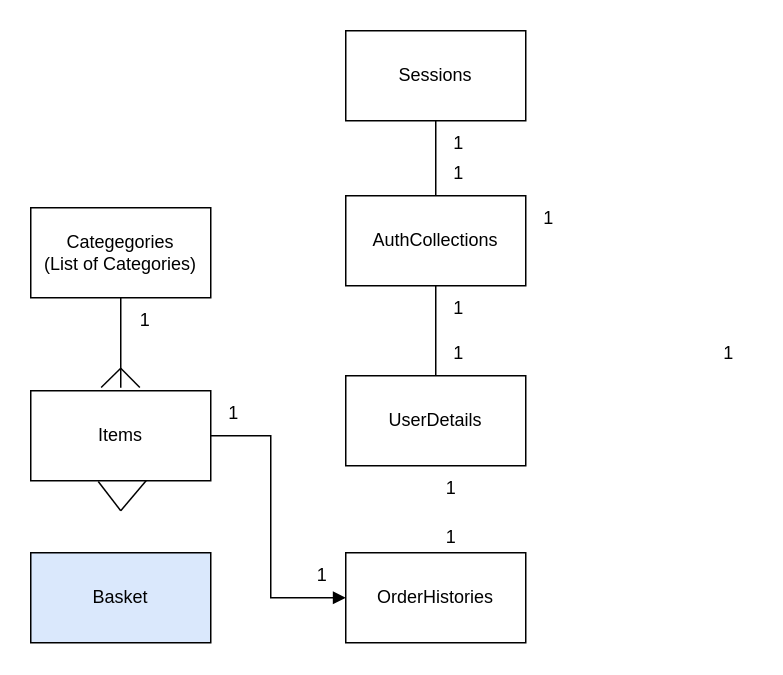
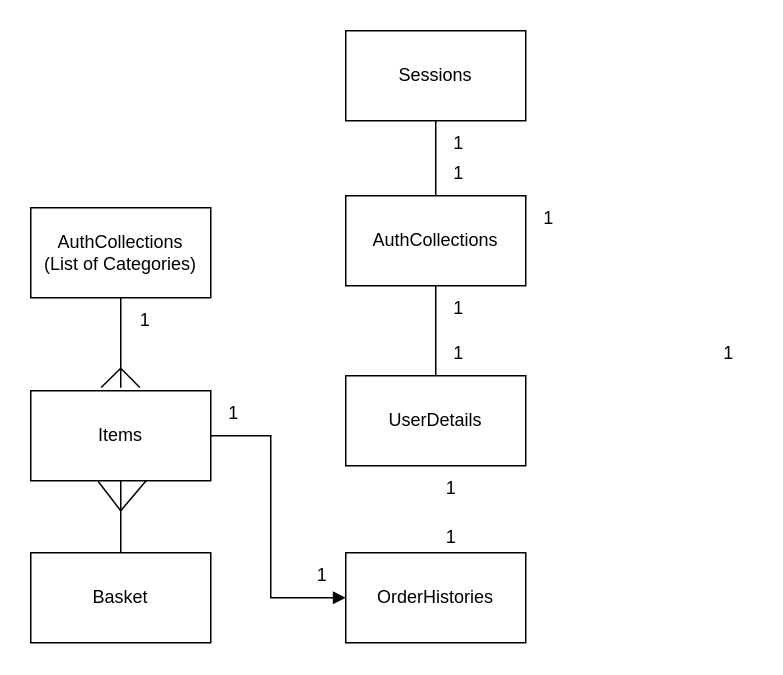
node "Categegories (List of Categories)": label "Categegories (List of Categories)" -> "AuthCollections (List of Categories)"
edge "Items" -- "Basket": added
node "Basket": fillcolor #dae8fc -> #ffffff
